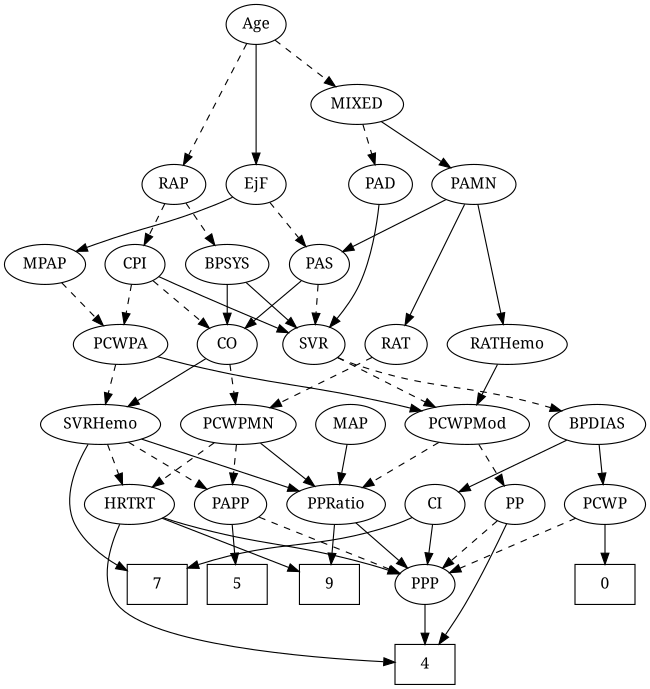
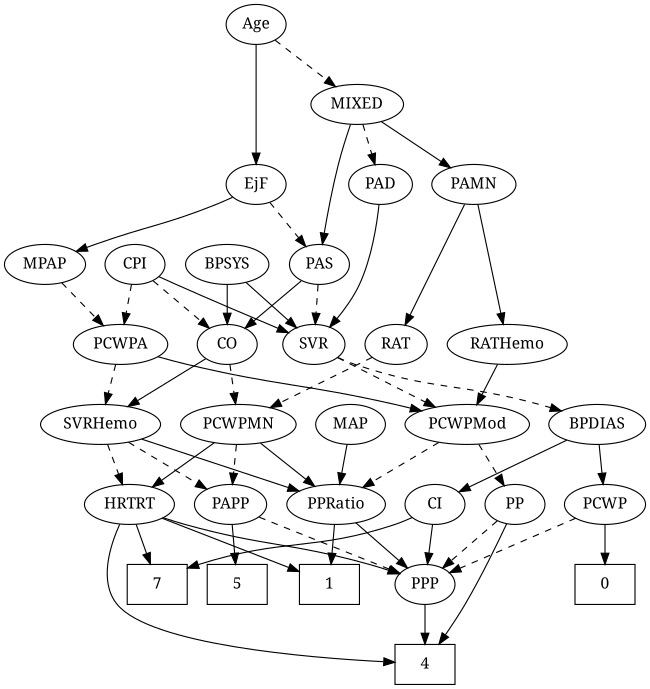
node "RAP": removed
edge "PAMN" -> "PAS": now "MIXED" -> "PAS"
edge "PCWPMN" -> "HRTRT": style dashed -> solid
edge "SVRHemo" -> "7": now "HRTRT" -> "7"
node "9": label "9" -> "1"
